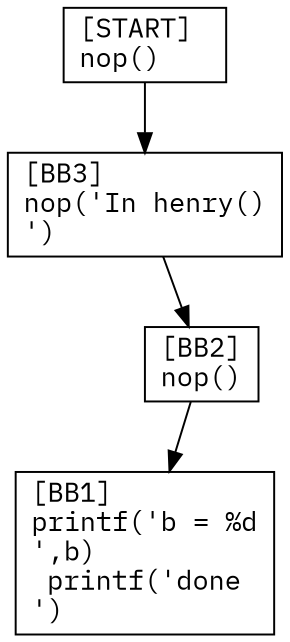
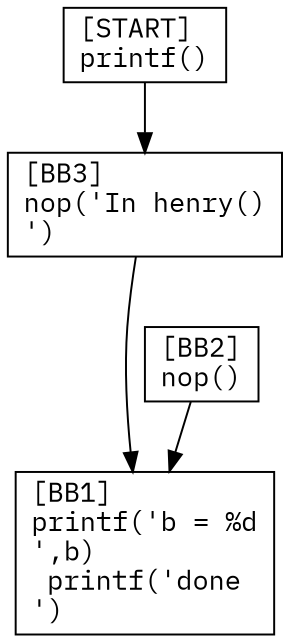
node "[START] nop()": label "[START] nop()" -> "[START] printf()"
edge "[BB3] nop('In henry() ')" -> "[BB2] nop()": now "[BB3] nop('In henry() ')" -> "[BB1] printf('b = %d ',b) printf('done ')"
